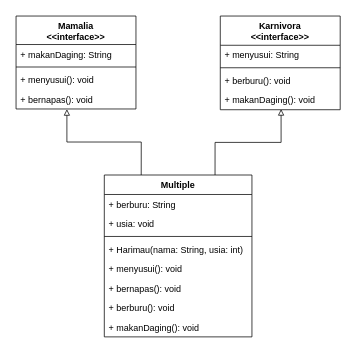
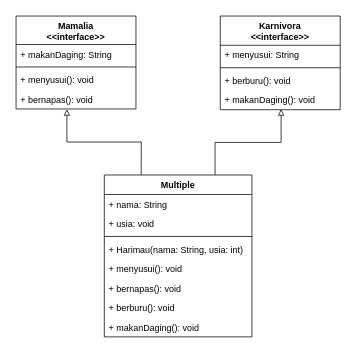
node "+ berburu: String": label "+ berburu: String" -> "+ nama: String"
